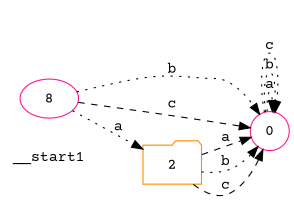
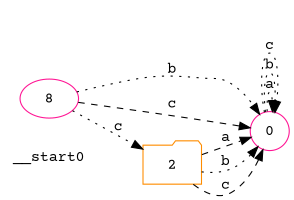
edge "8" -> "2": label "a" -> "c"
node "__start1": label "__start1" -> "__start0"
